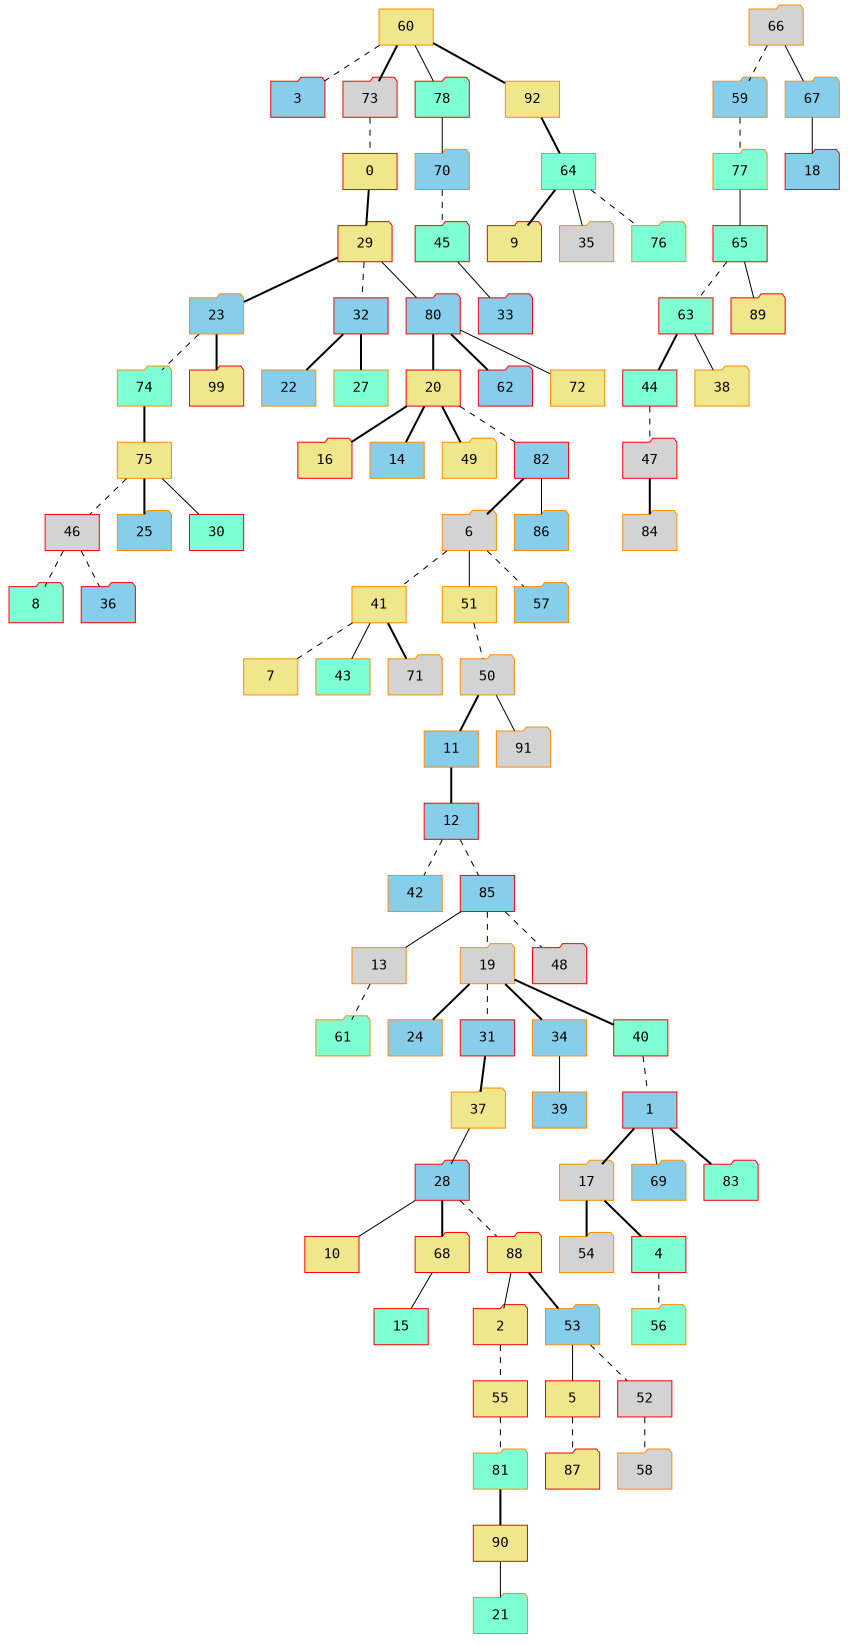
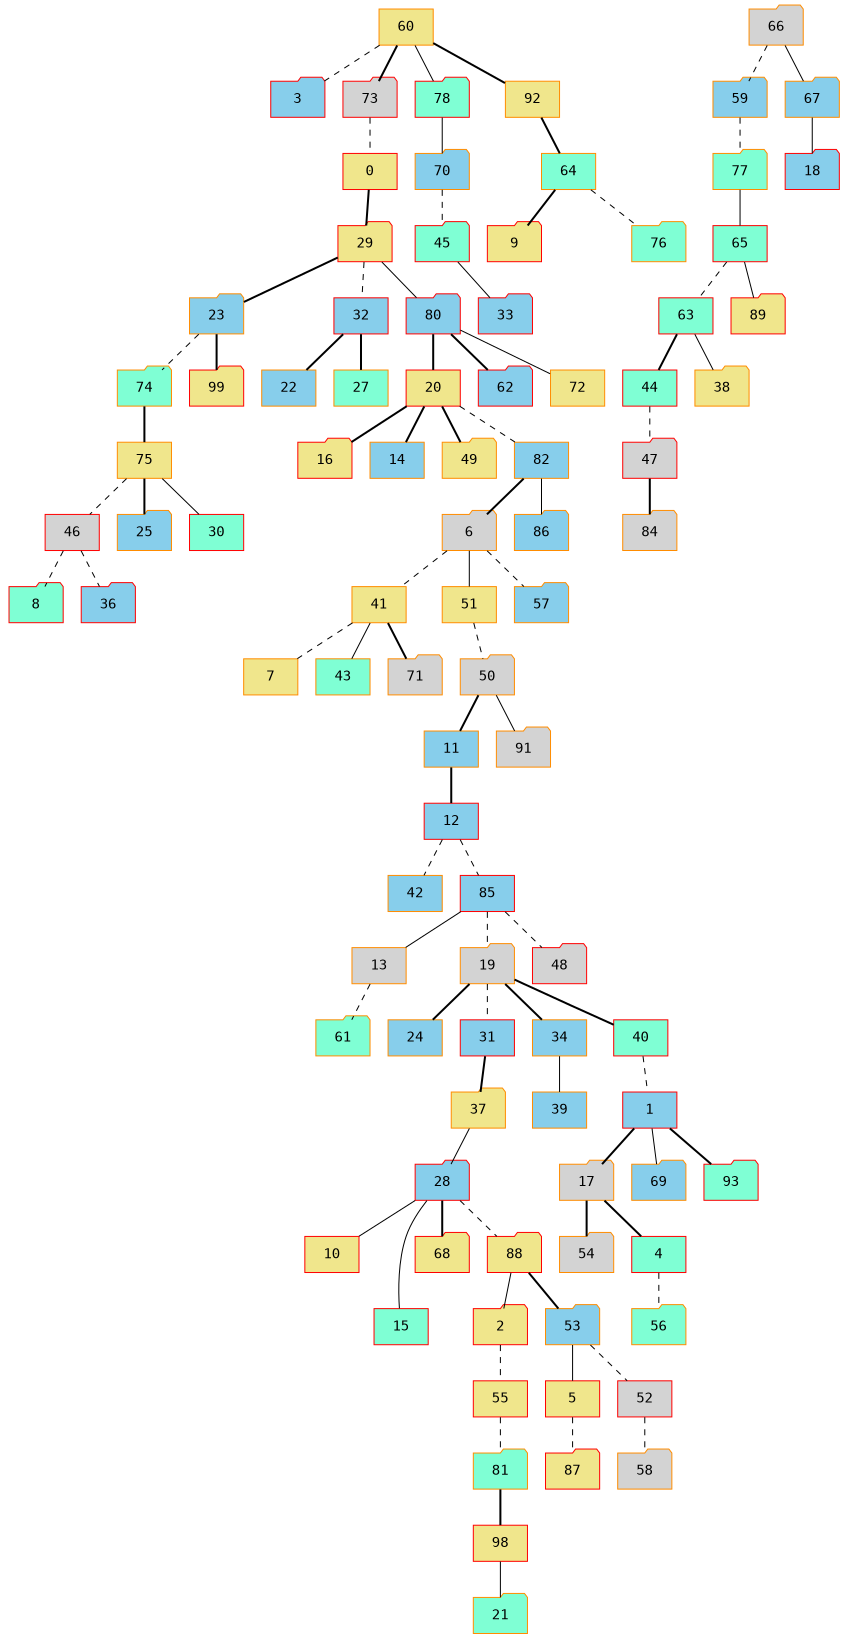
node "35": removed
node "82": color red -> darkorange
node "83": label "83" -> "93"
edge "68" -- "15": now "28" -- "15"
node "90": label "90" -> "98"
